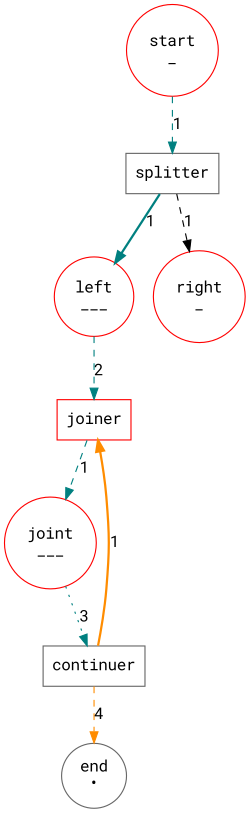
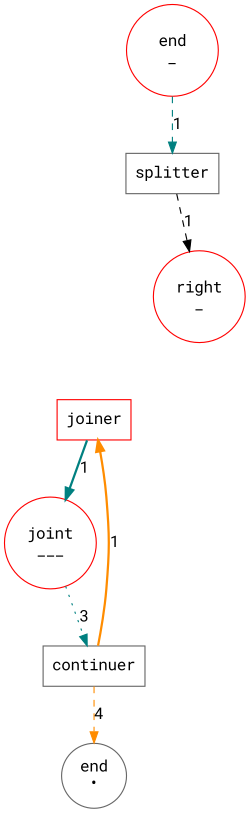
node "start _": label "start _" -> "end _"
node "left ___": removed
edge "joiner" -> "joint ___": style dashed -> bold
